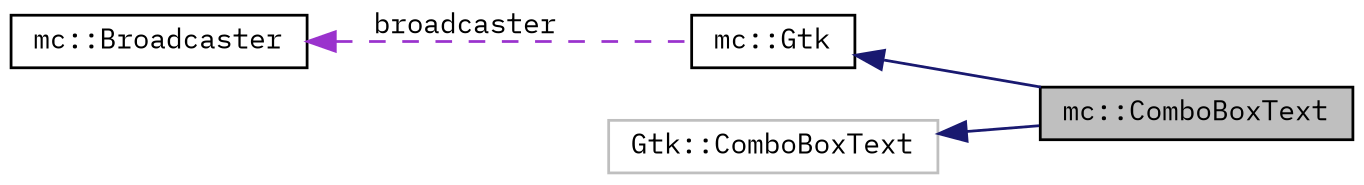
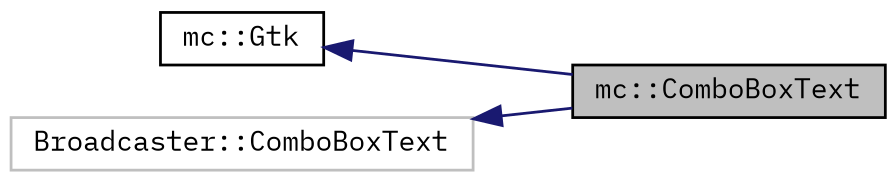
node "mc::Broadcaster": removed
node "Gtk::ComboBoxText": label "Gtk::ComboBoxText" -> "Broadcaster::ComboBoxText"
